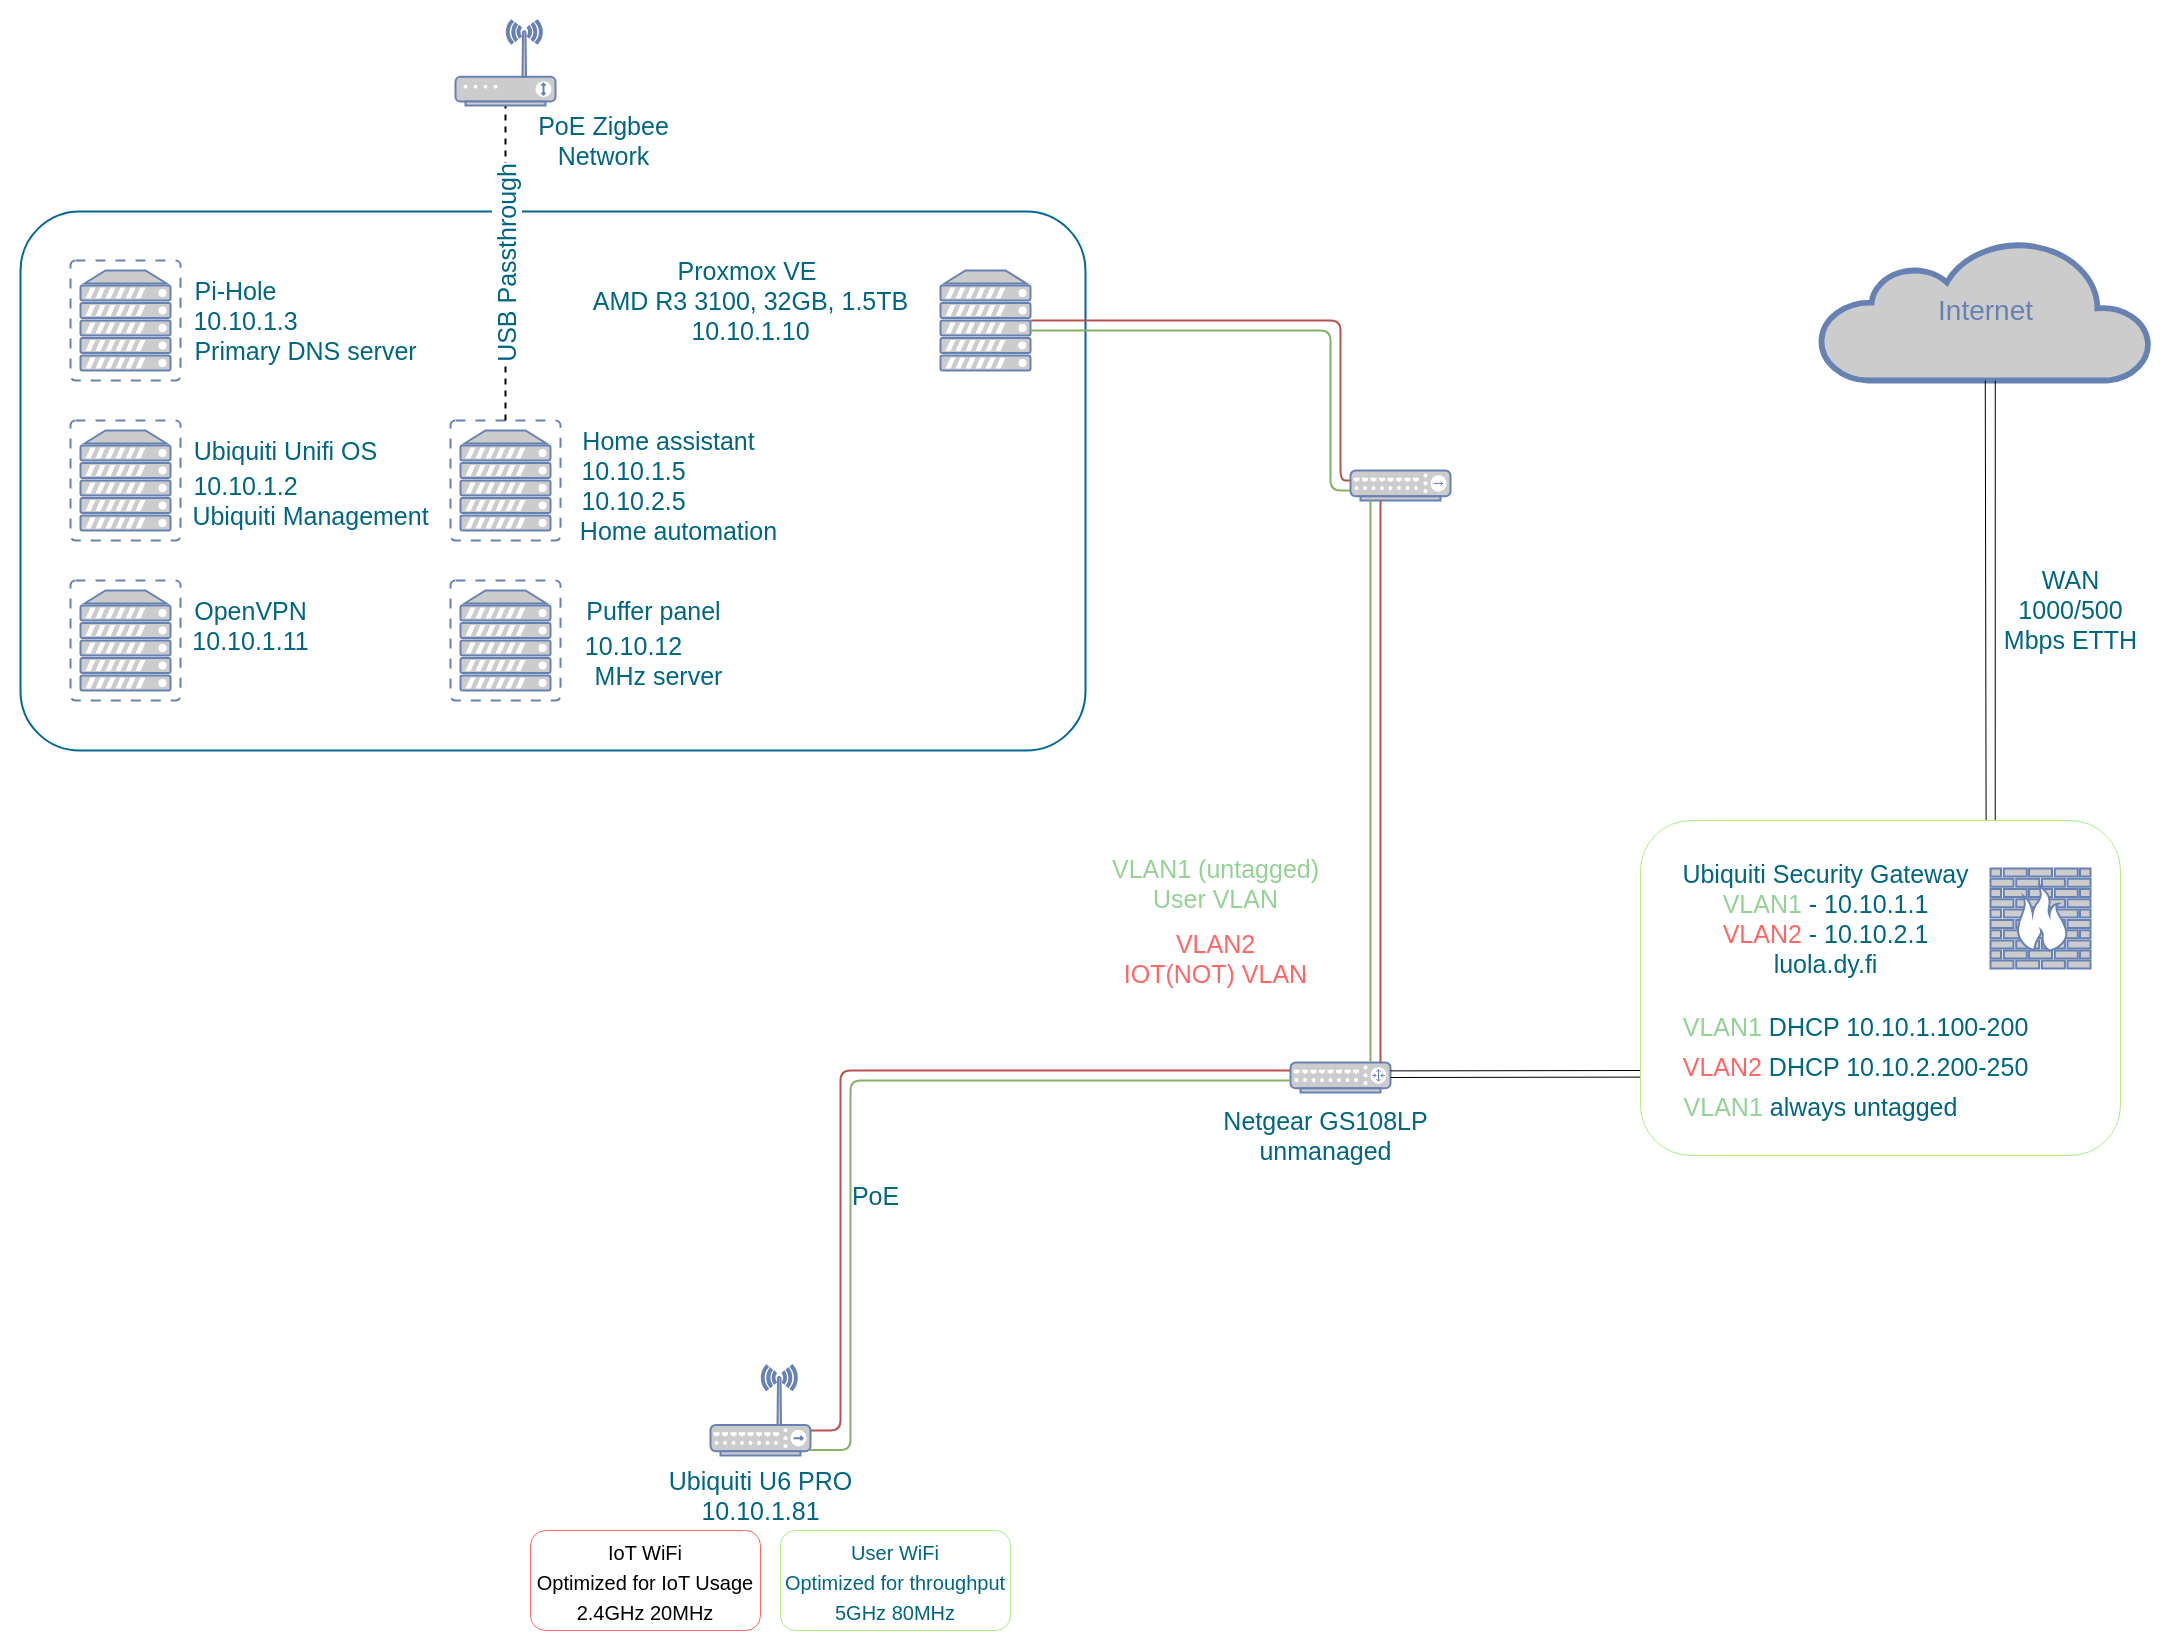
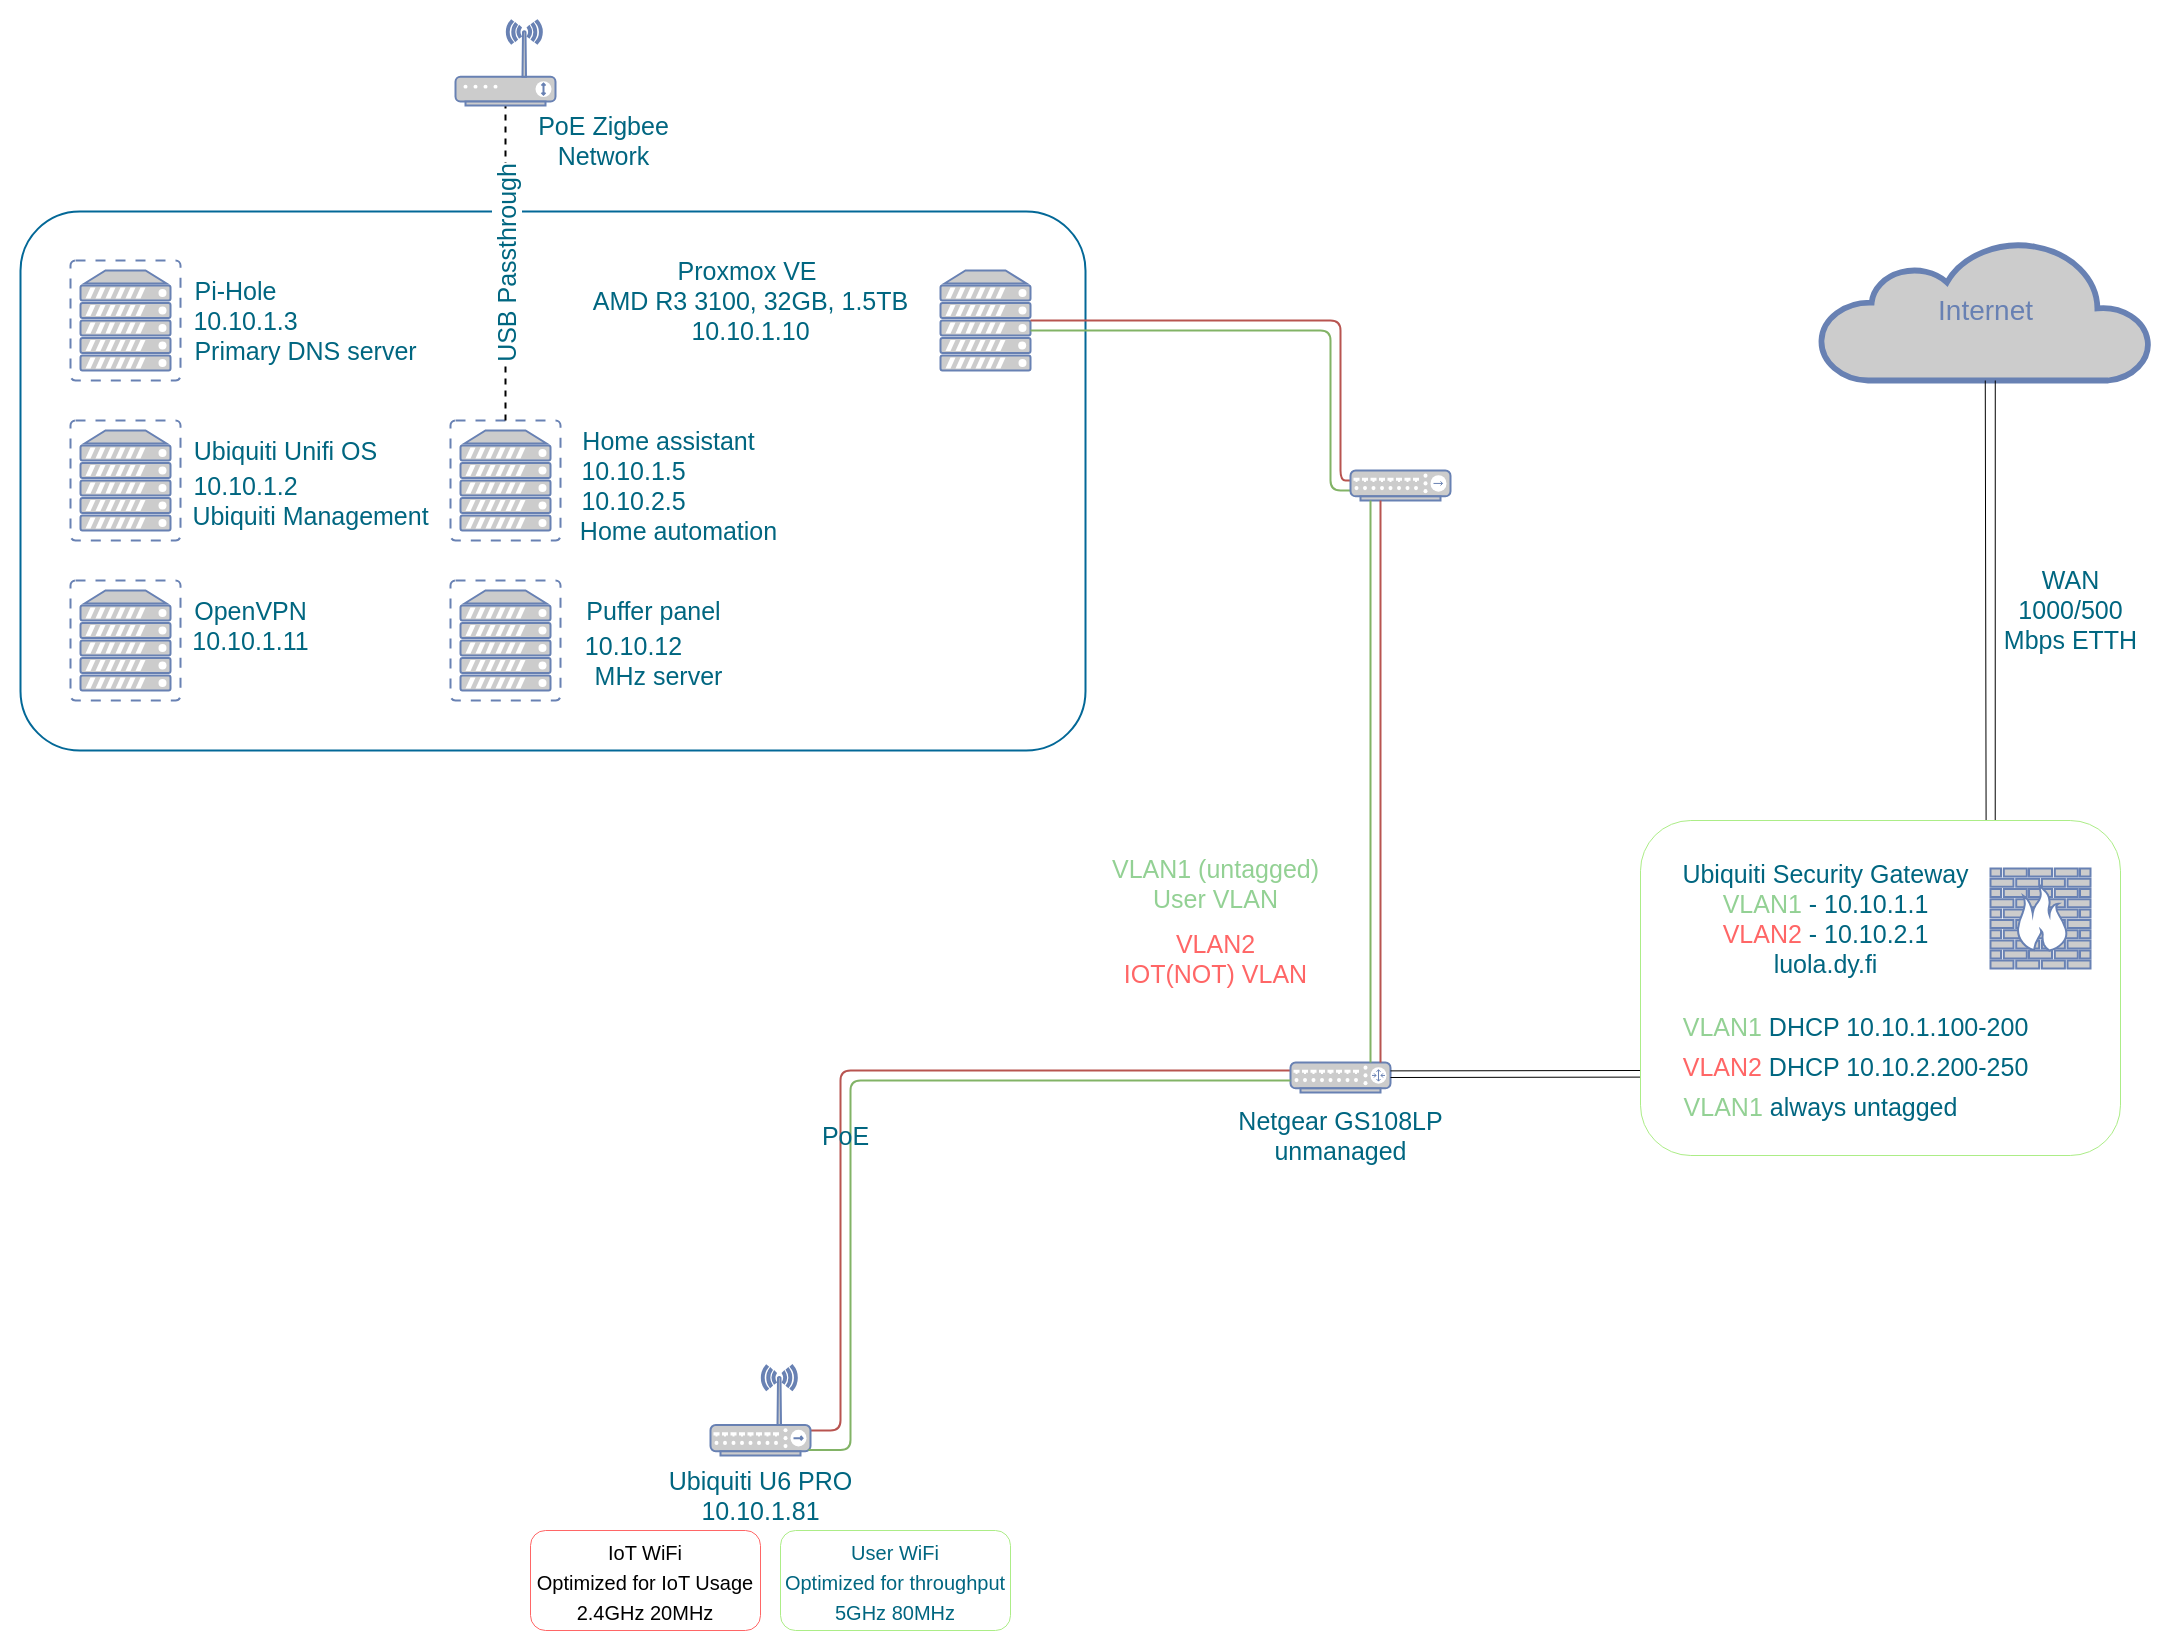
node "Netgear GS108LP unmanaged": moved (1326, 1136) -> (1341, 1136)
node "PoE": moved (876, 1196) -> (846, 1136)
